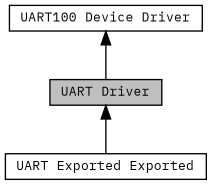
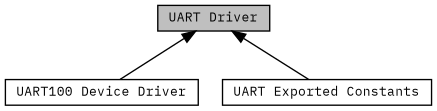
edge "UART Driver" -> "UART100 Device Driver": reversed
node "UART Exported Exported": label "UART Exported Exported" -> "UART Exported Constants"
